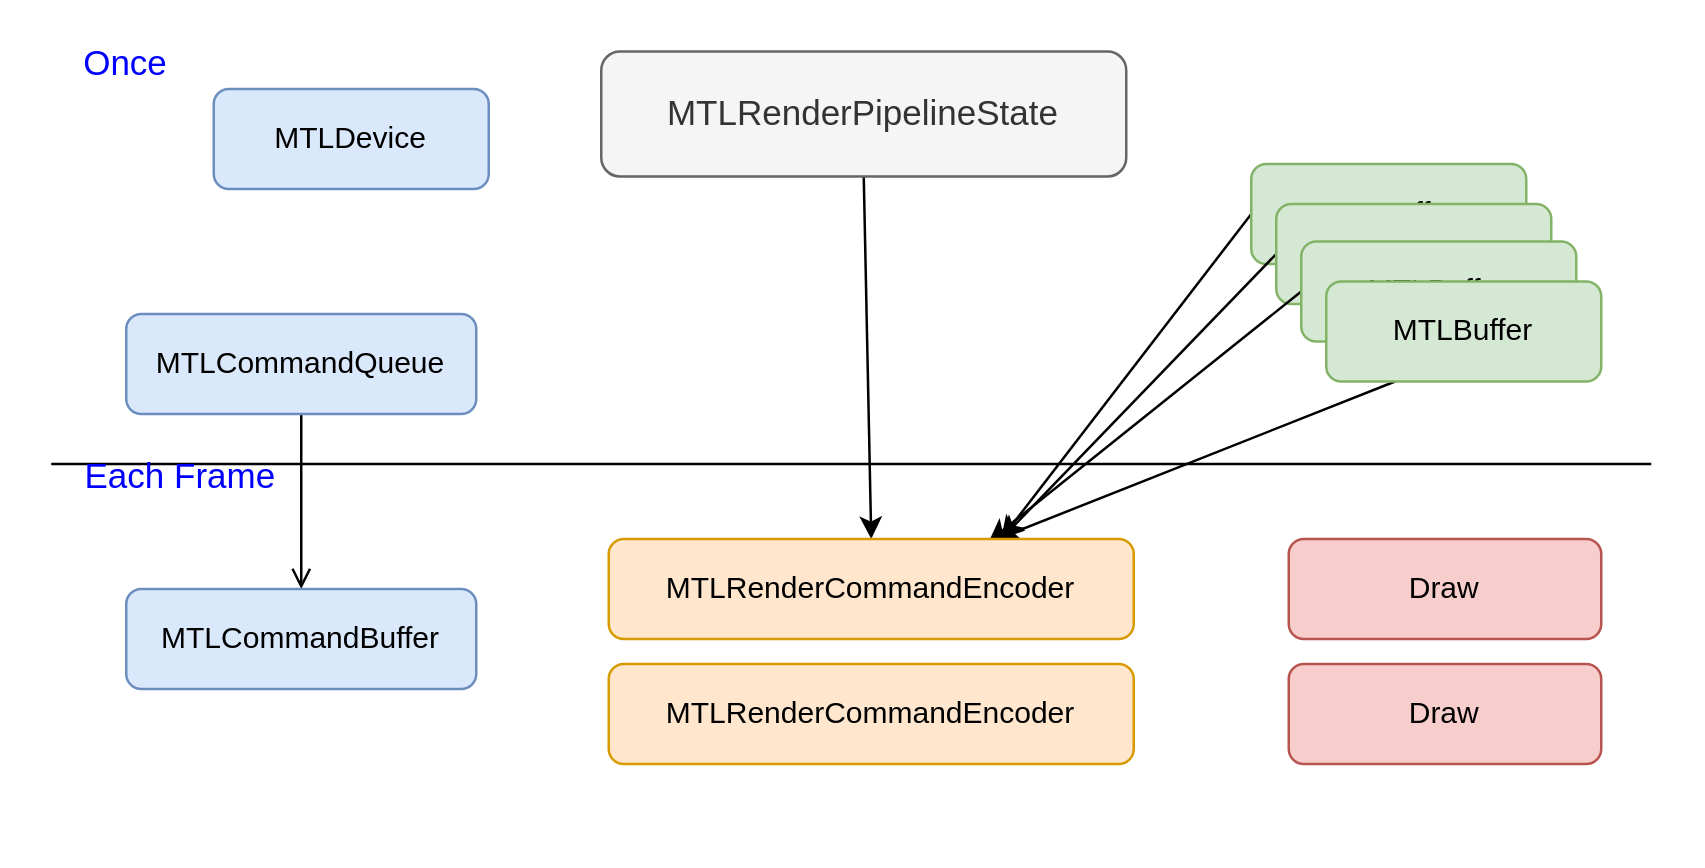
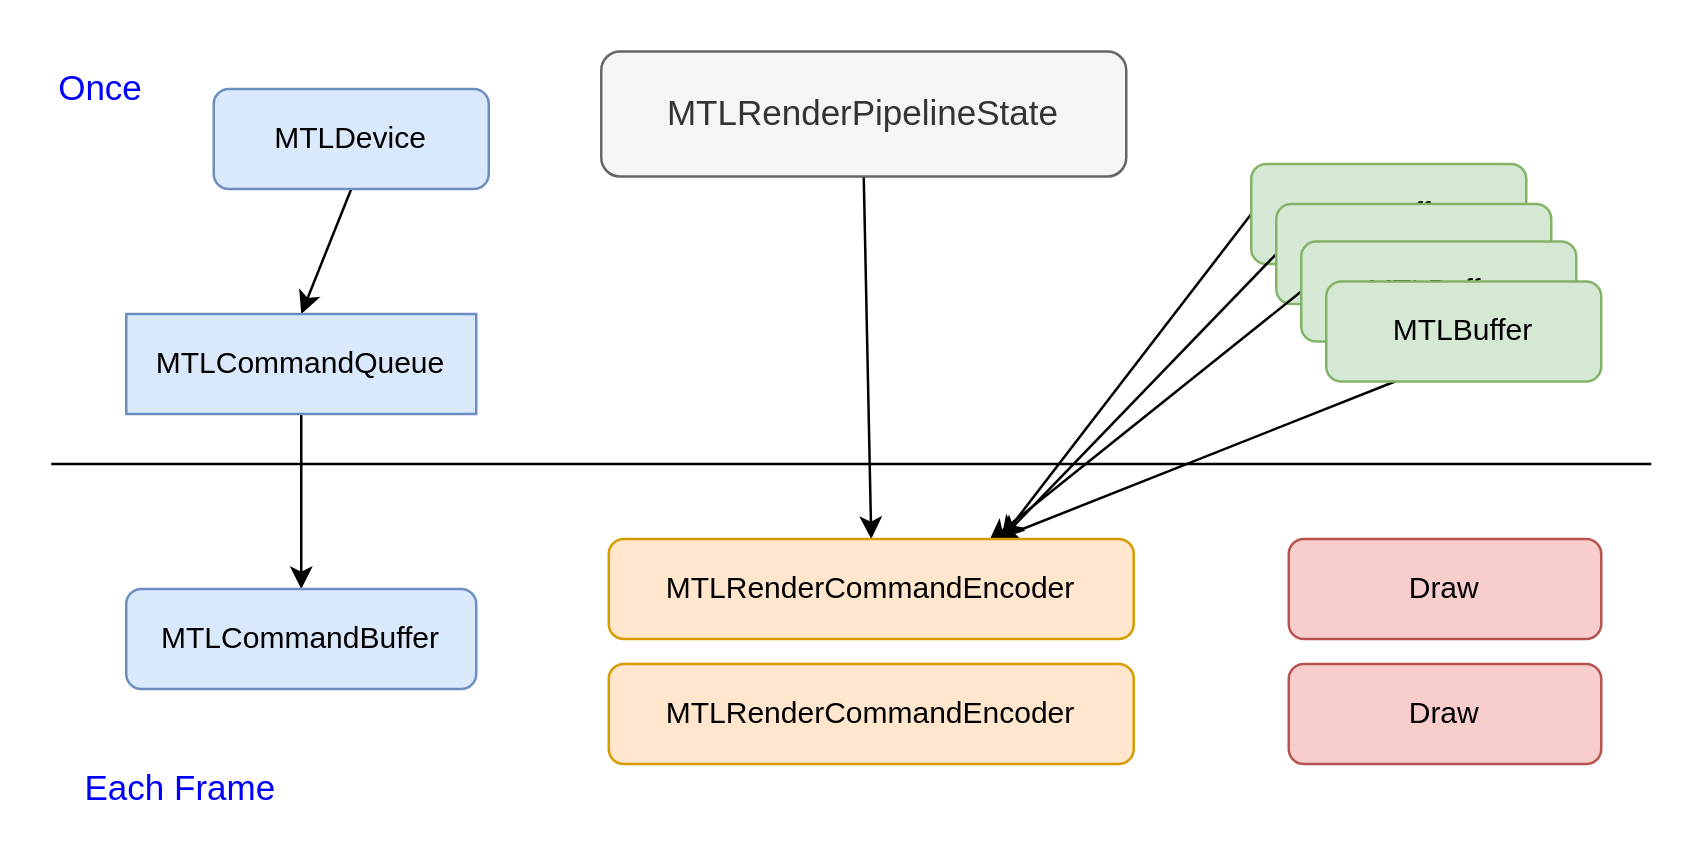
node "Once": moved (126, 64) -> (101, 89)
edge "MTLDevice" -> "MTLCommandQueue": added
node "MTLCommandQueue": shape rounded rectangle -> rectangle
node "Each Frame": moved (176, 476) -> (176, 789)
edge "MTLCommandQueue" -> "MTLCommandBuffer": arrowhead open -> classic
